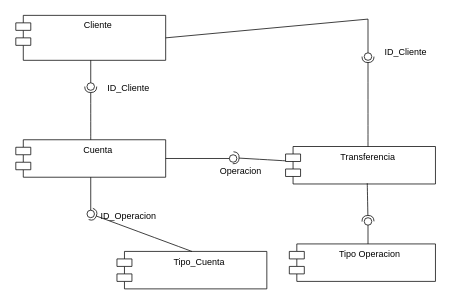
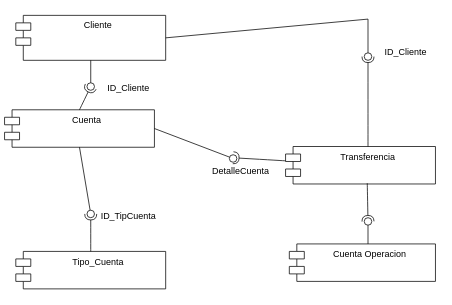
node "Cuenta": moved (90, 159) -> (79, 129)
node "Operacion": label "Operacion" -> "DetalleCuenta"
node "ID_Operacion": label "ID_Operacion" -> "ID_TipCuenta"
node "Tipo Operacion": label "Tipo Operacion" -> "Cuenta Operacion"
node "Tipo_Cuenta": moved (192, 270) -> (90, 270)
